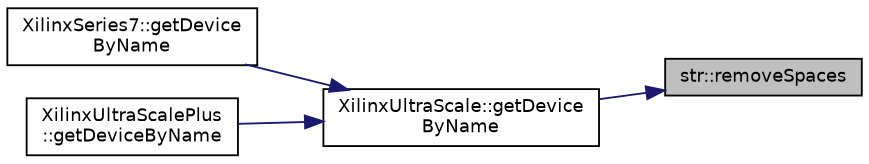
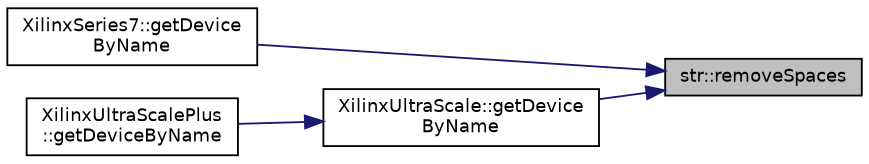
edge "XilinxSeries7::getDevice ByName" -> "XilinxUltraScale::getDevice ByName": now "XilinxSeries7::getDevice ByName" -> "str::removeSpaces"
